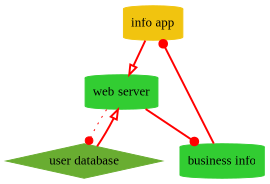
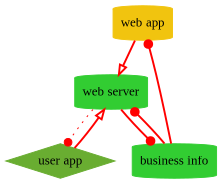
node "info app": label "info app" -> "web app"
edge "business info" -> "web server": added
node "user database": label "user database" -> "user app"
